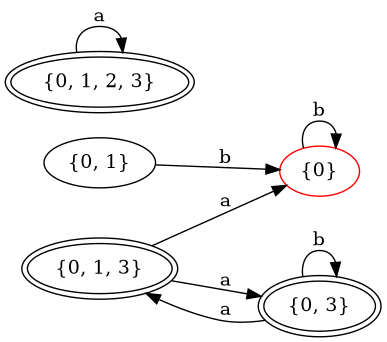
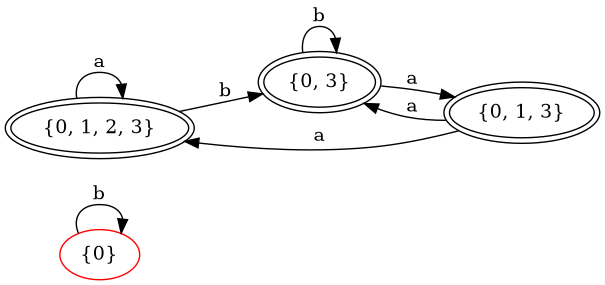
edge "{0, 1, 2, 3}" -> "{0, 3}": added, label "b"
node "{0, 1}": removed
edge "{0, 1, 3}" -> "{0}": now "{0, 1, 3}" -> "{0, 1, 2, 3}"
